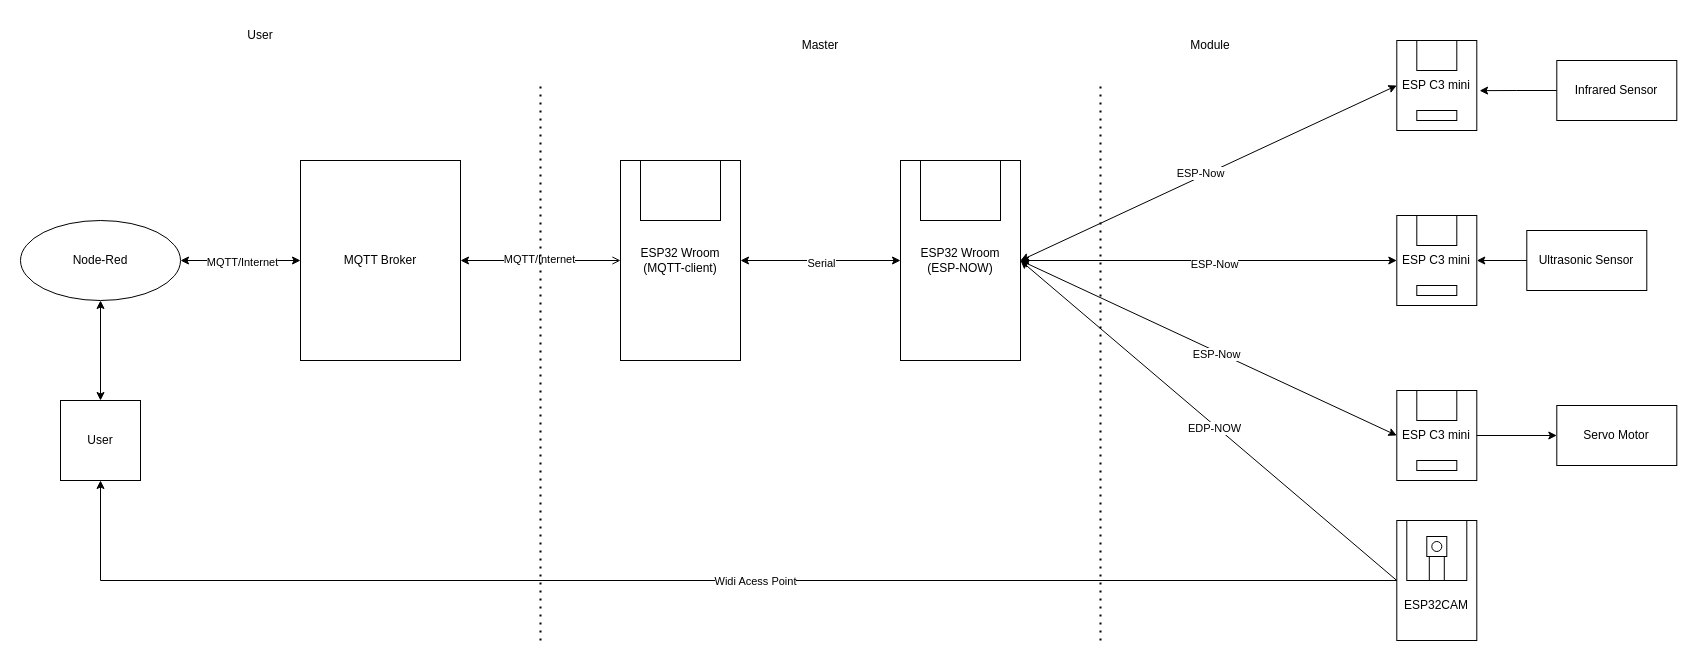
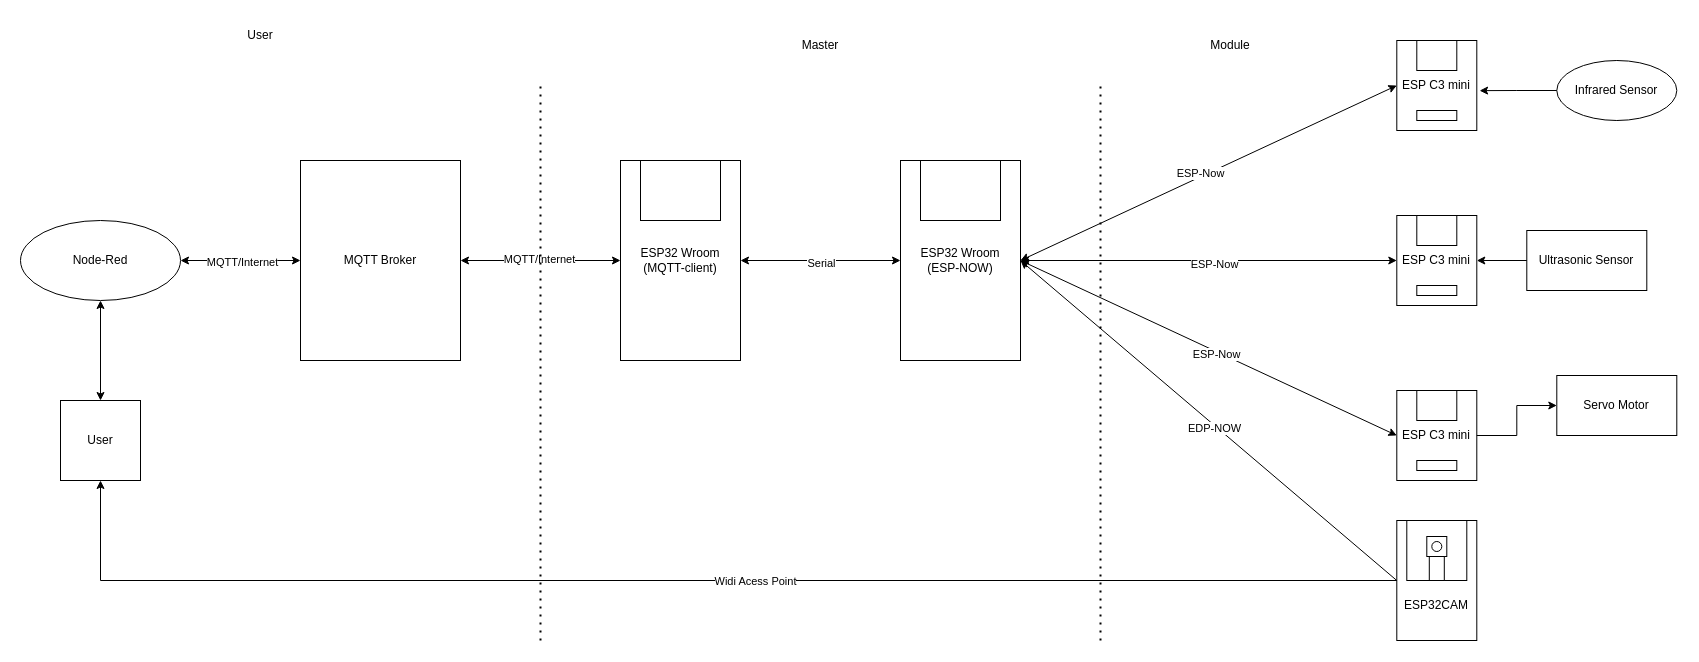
node "Module": moved (1211, 46) -> (1231, 46)
node "Infrared Sensor": shape rectangle -> ellipse
edge "MQTT Broker" -- "ESP32 Wroom (MQTT-client)": arrowhead open -> classic
node "Servo Motor": moved (1617, 436) -> (1617, 406)
